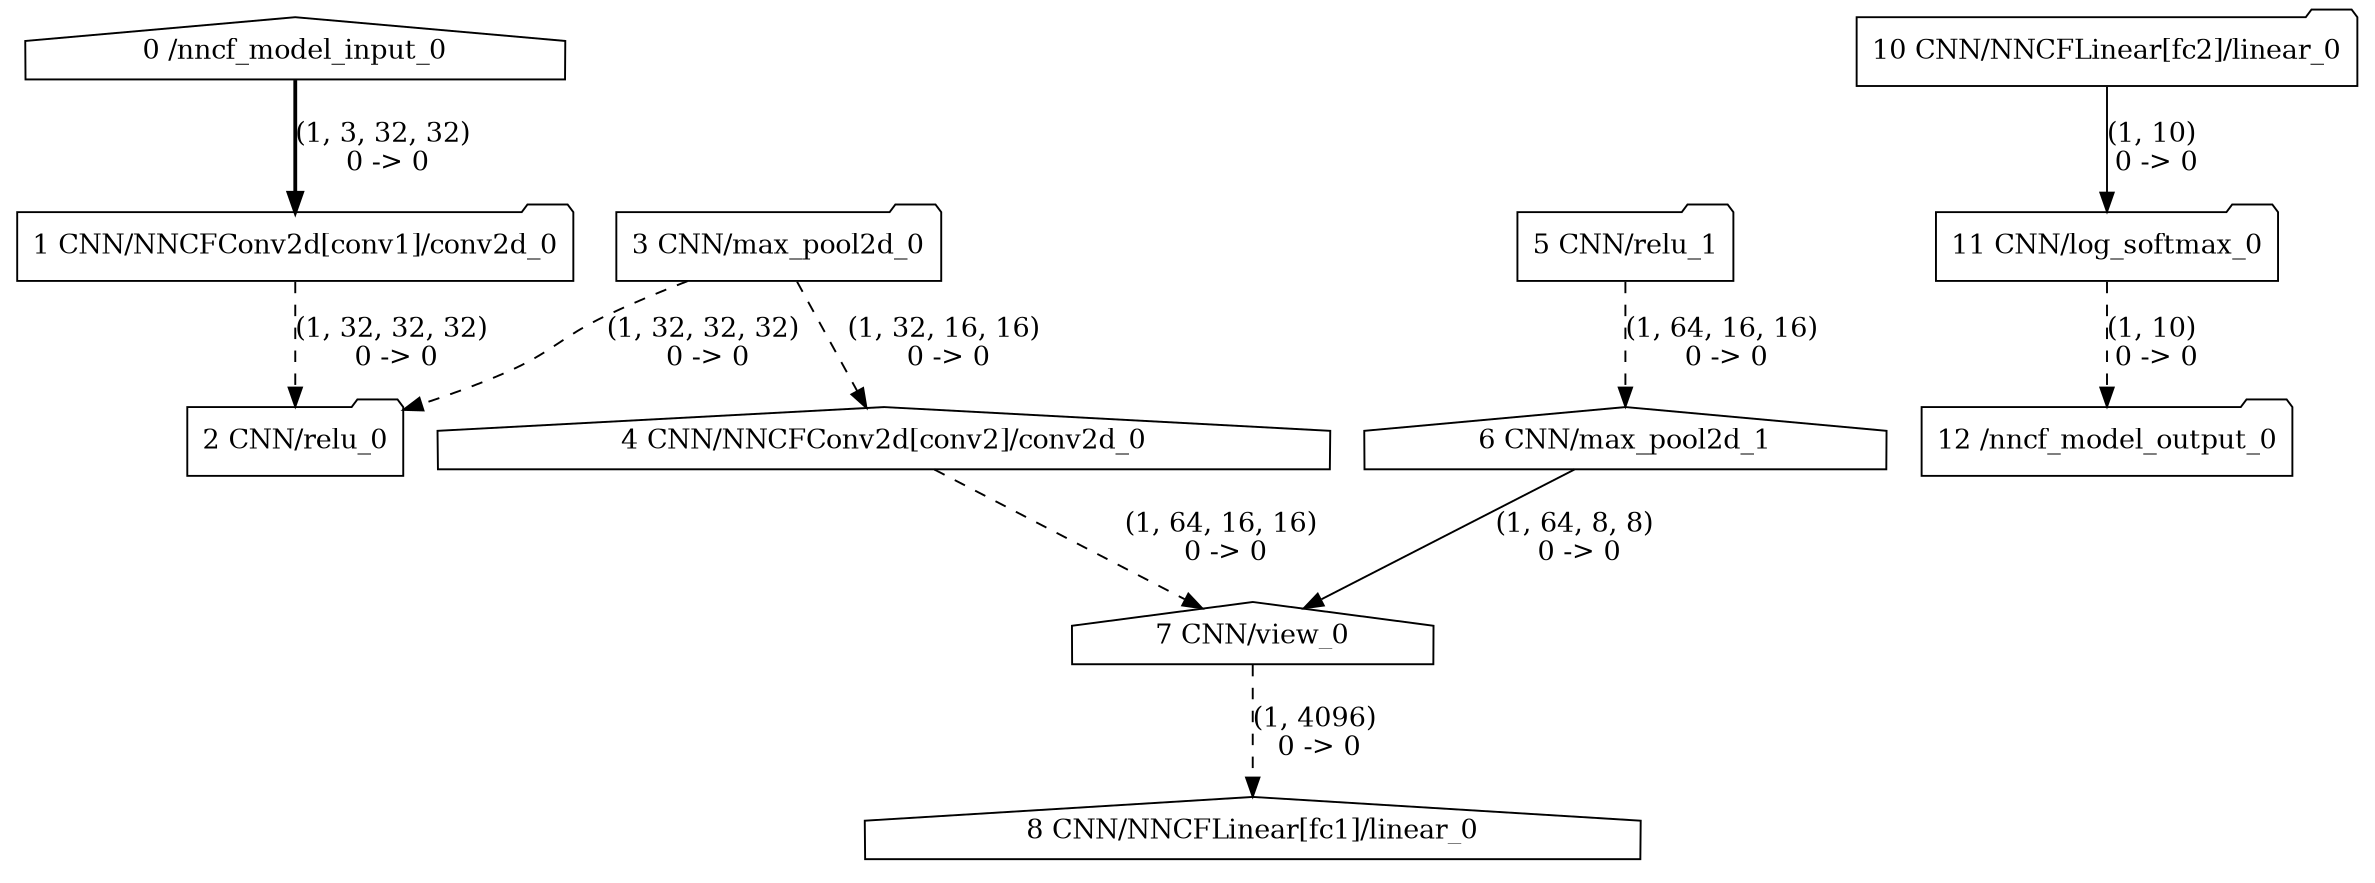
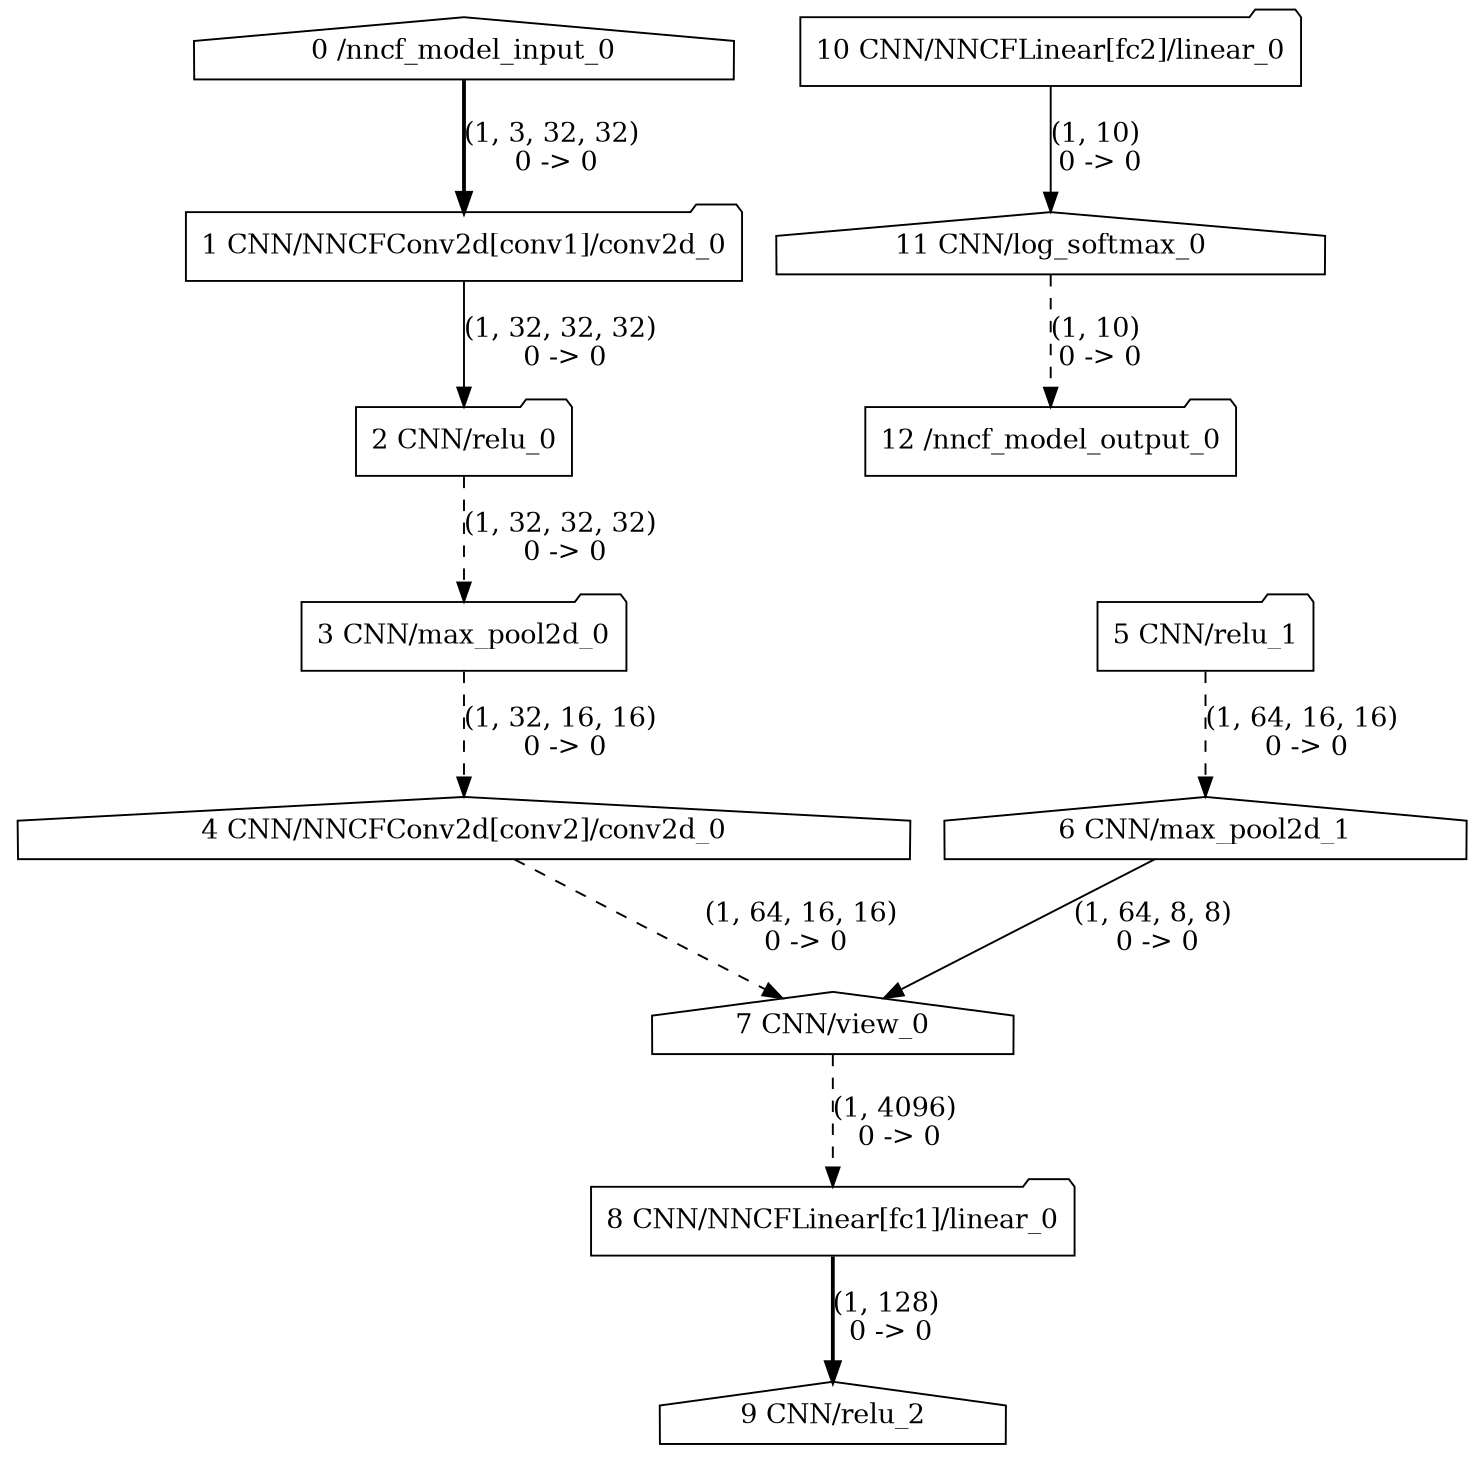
node "11 CNN/log_softmax_0": shape folder -> house
edge "1 CNN/NNCFConv2d[conv1]/conv2d_0" -> "2 CNN/relu_0": style dashed -> solid
edge "3 CNN/max_pool2d_0" -> "2 CNN/relu_0": reversed
node "8 CNN/NNCFLinear[fc1]/linear_0": shape house -> folder
node "9 CNN/relu_2": added
